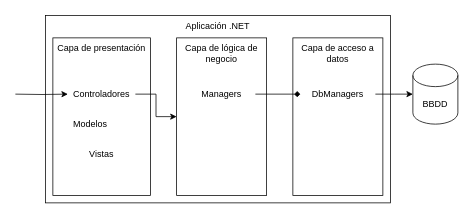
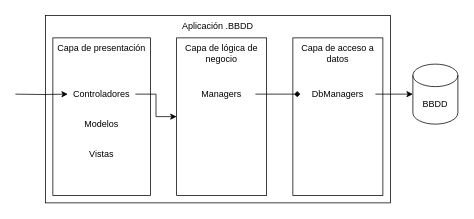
node "Aplicación .NET": label "Aplicación .NET" -> "Aplicación .BBDD"
node "Modelos": moved (90, 124) -> (102, 124)
